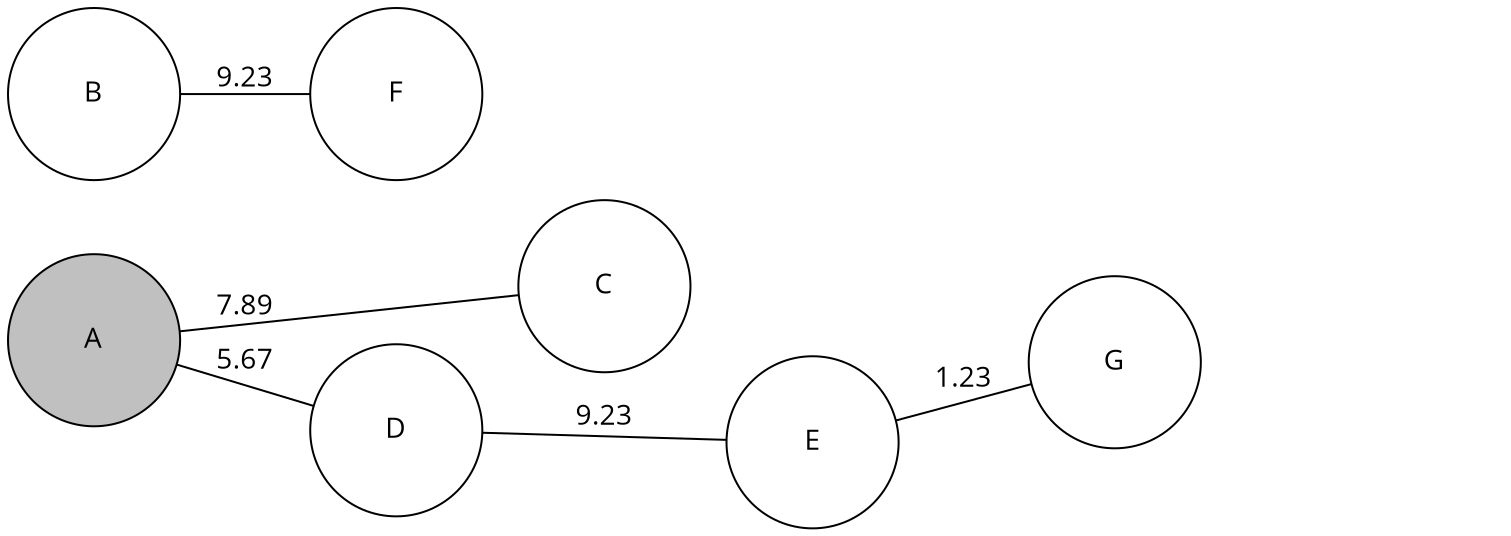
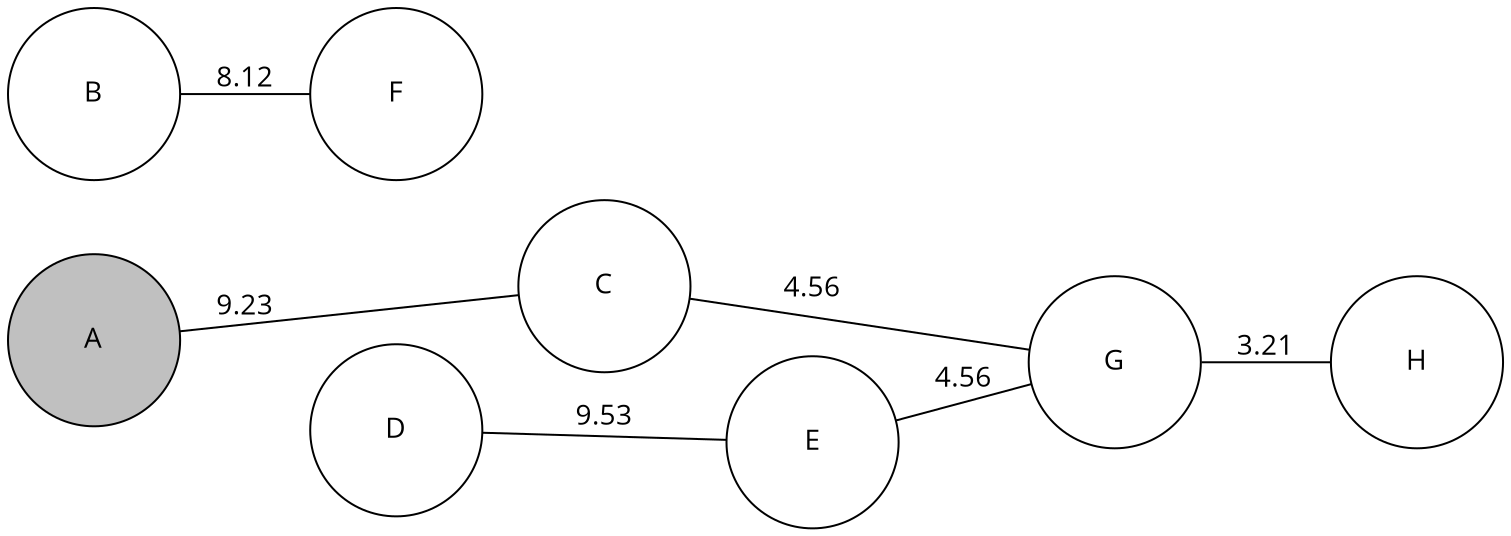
edge "B" -- "F": label "9.23" -> "8.12"
edge "C" -- "A": label "7.89" -> "9.23"
edge "C" -- "G": added, label "4.56"
node "H": added
edge "G" -- "E": label "1.23" -> "4.56"
edge "A" -- "D": removed, label "5.67"
edge "D" -- "E": label "9.23" -> "9.53"
